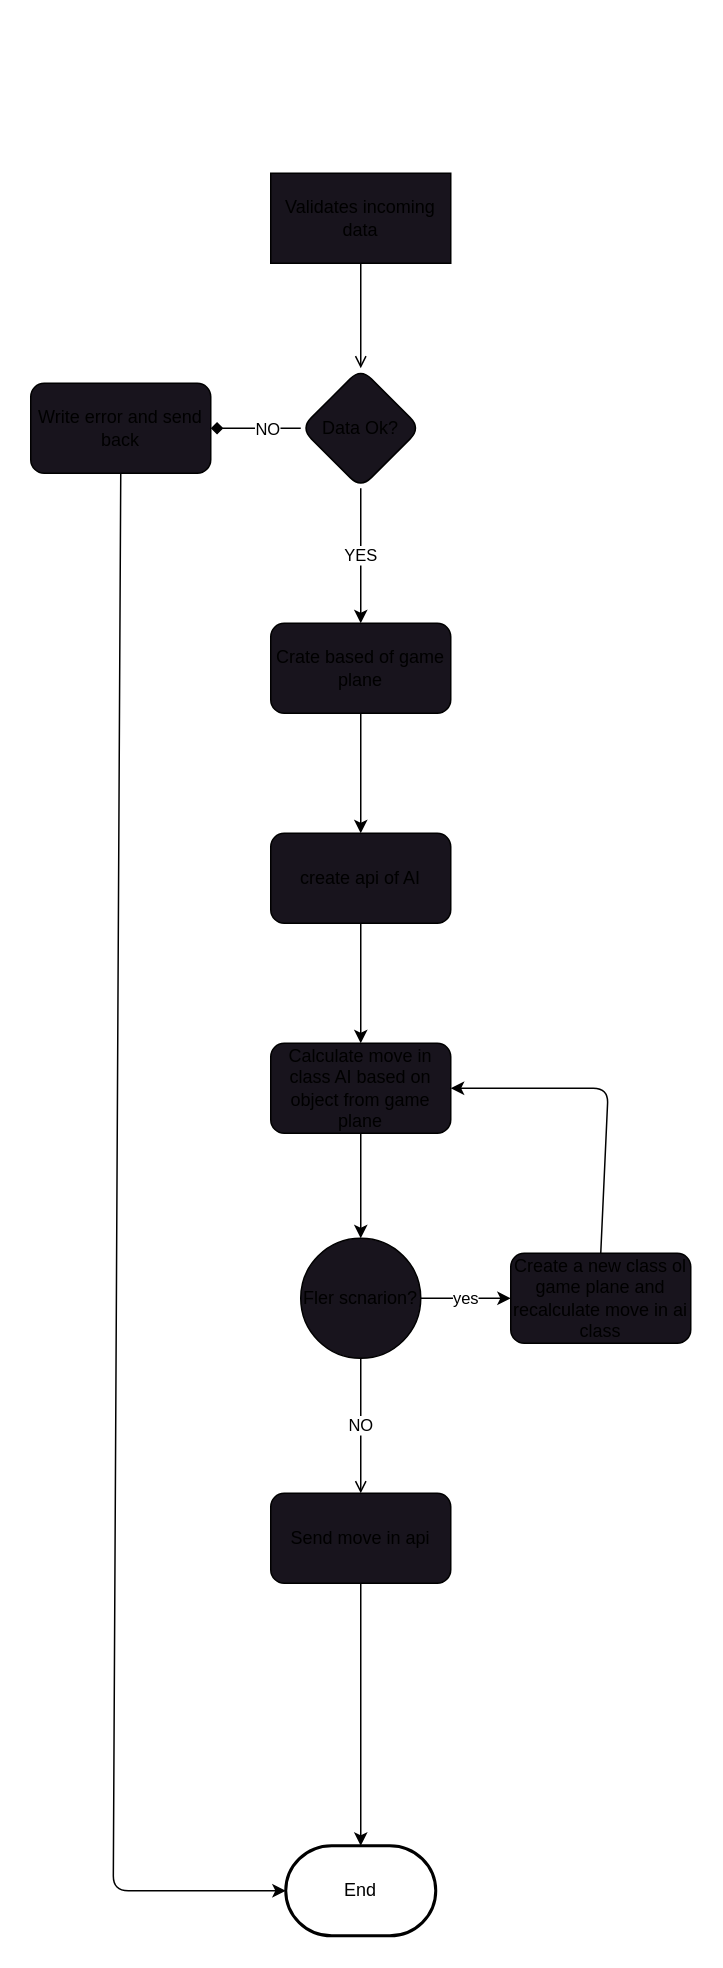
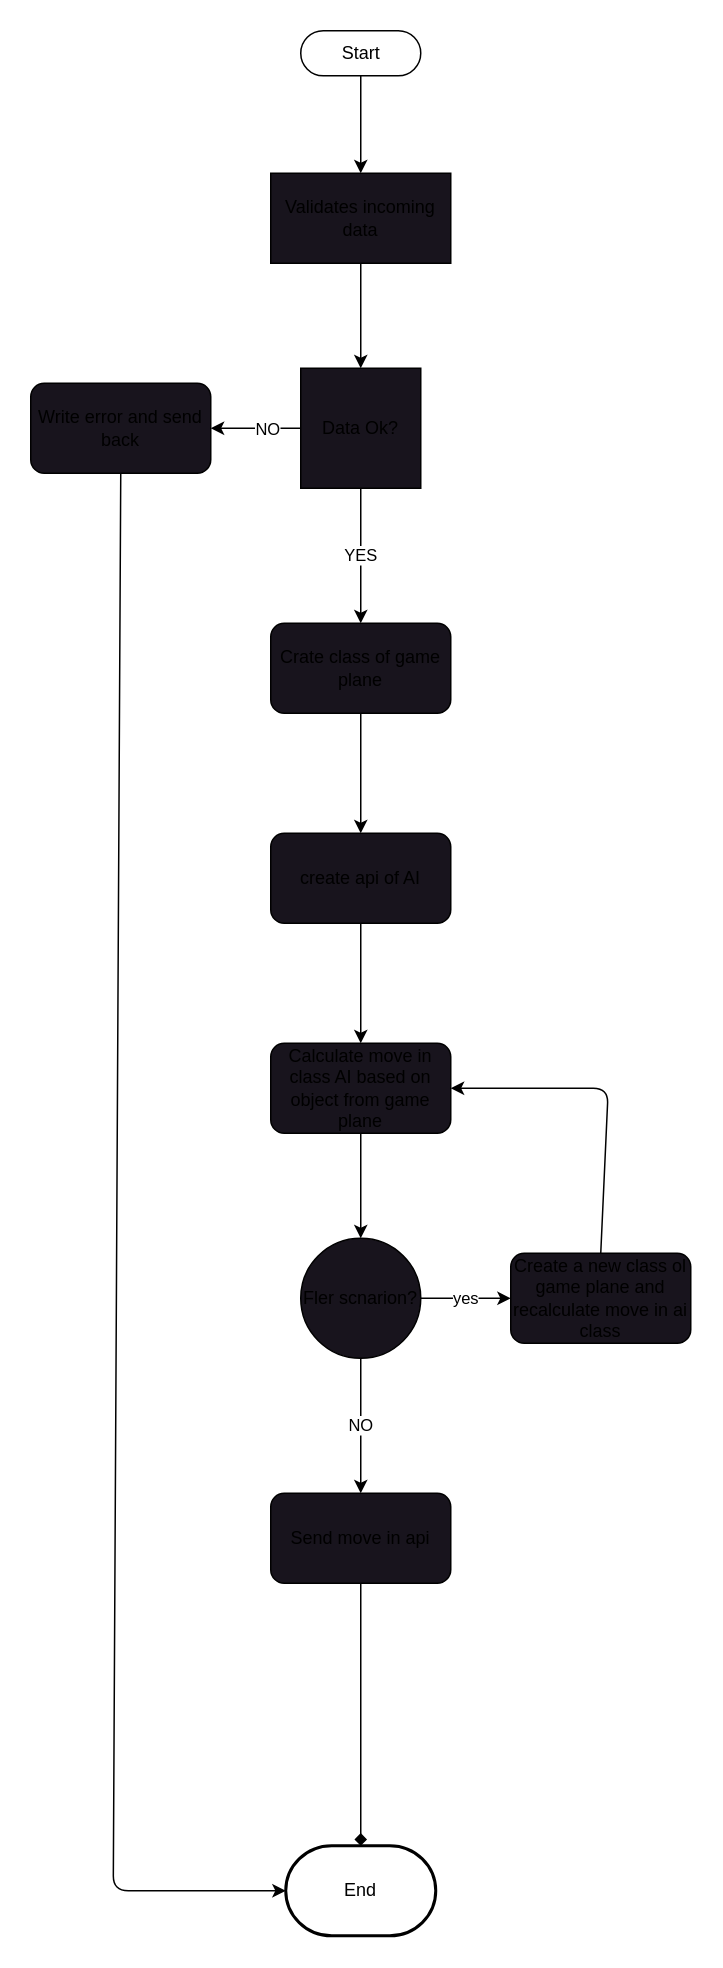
node "Start": added
edge "Start" -> "Validates incoming data": added
edge "Validates incoming data" -> "Data Ok?": arrowhead open -> classic
edge "Data Ok?" -> "Write error and send back": arrowhead diamond -> classic
node "Data Ok?": shape diamond -> rectangle
node "Crate based of game plane": label "Crate based of game plane" -> "Crate class of game plane"
edge "Fler scnarion?" -> "Send move in api": arrowhead open -> classic
edge "Send move in api" -> "End": arrowhead classic -> diamond
